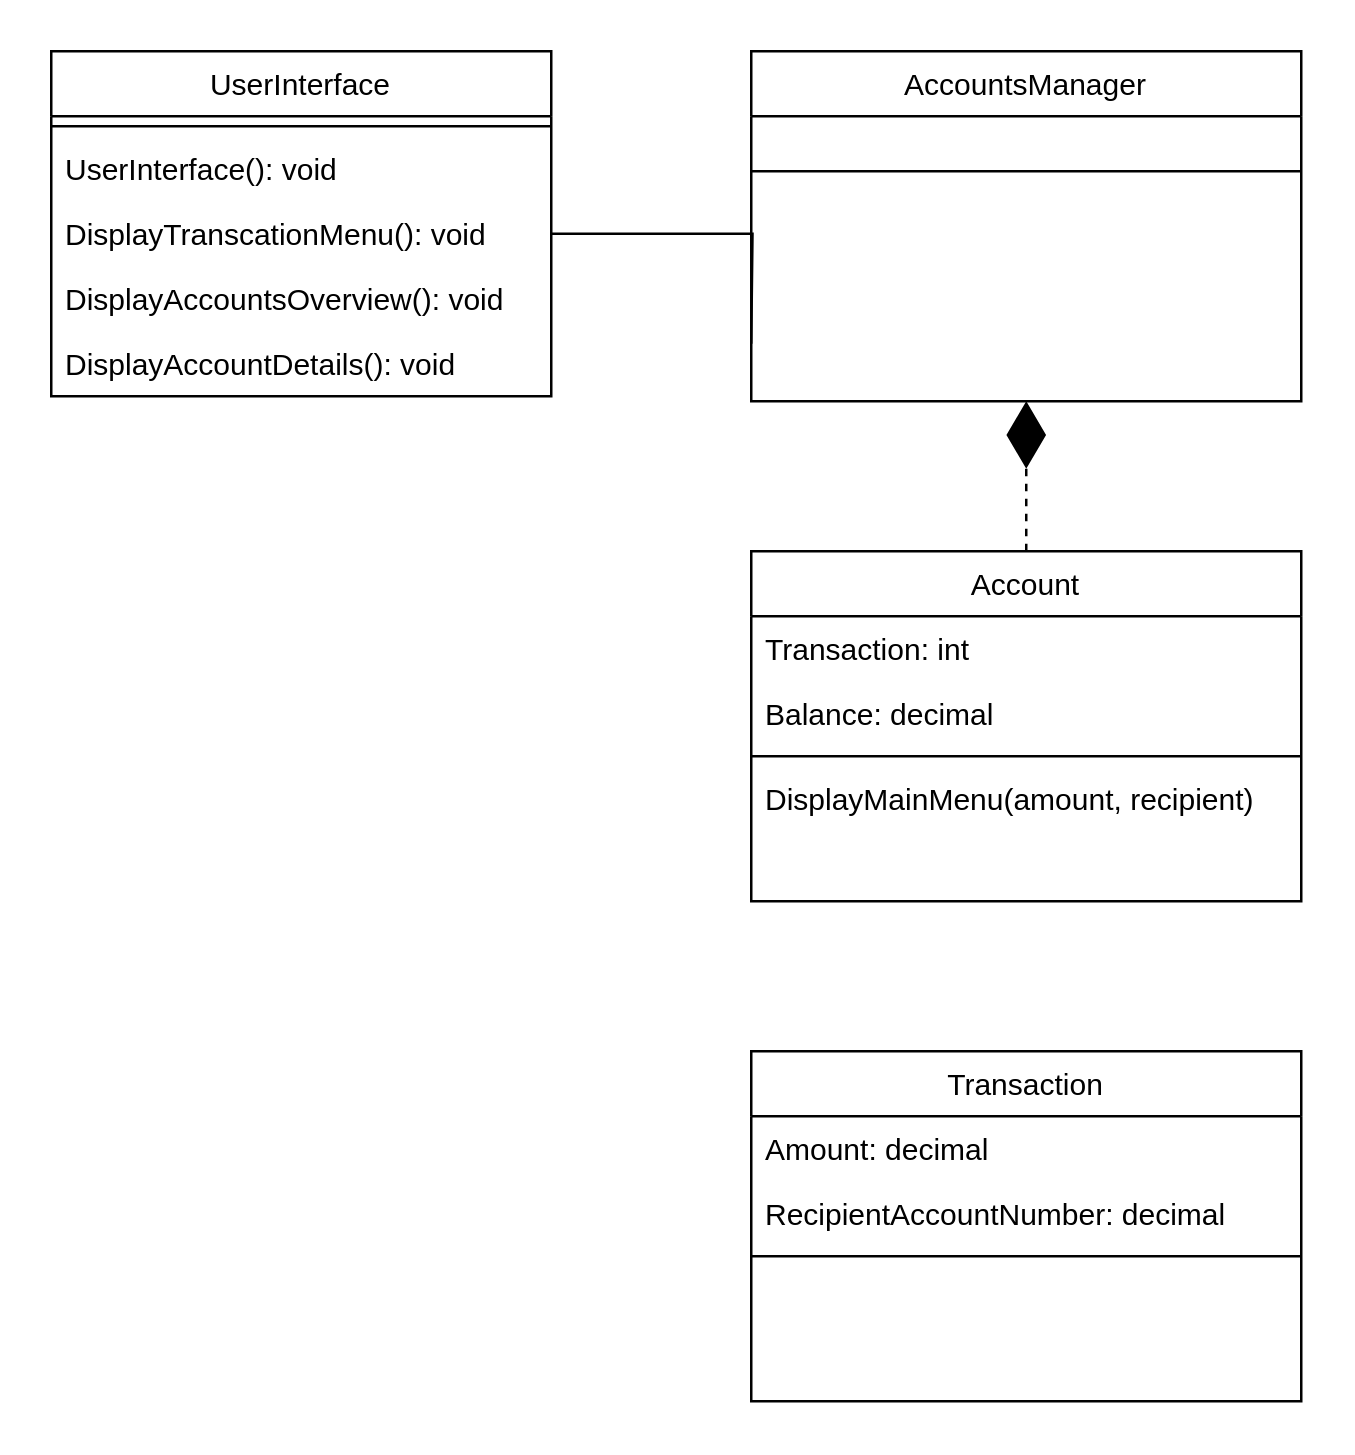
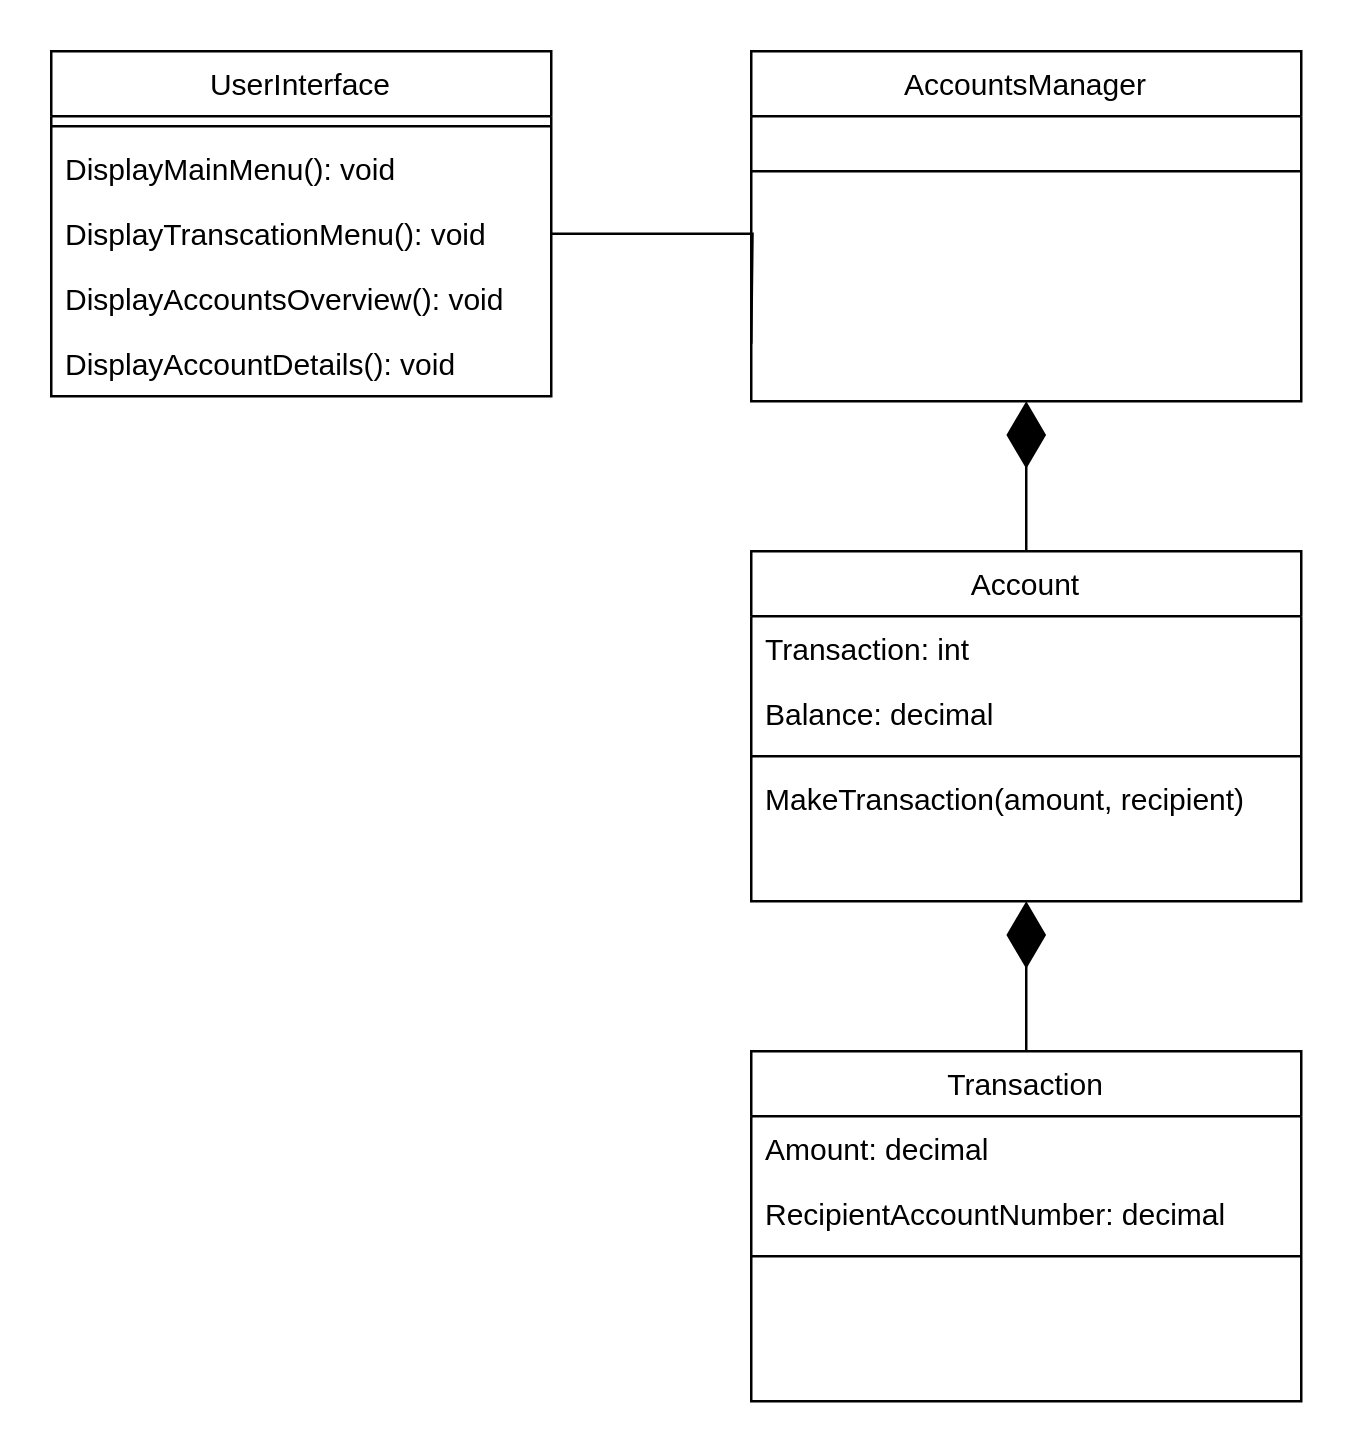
node "UserInterface(): void": label "UserInterface(): void" -> "DisplayMainMenu(): void"
edge "Account" -> "AccountsManager": style dashed -> solid
node "DisplayMainMenu(amount, recipient)": label "DisplayMainMenu(amount, recipient)" -> "MakeTransaction(amount, recipient)"
edge "Transaction" -> "Account": added
